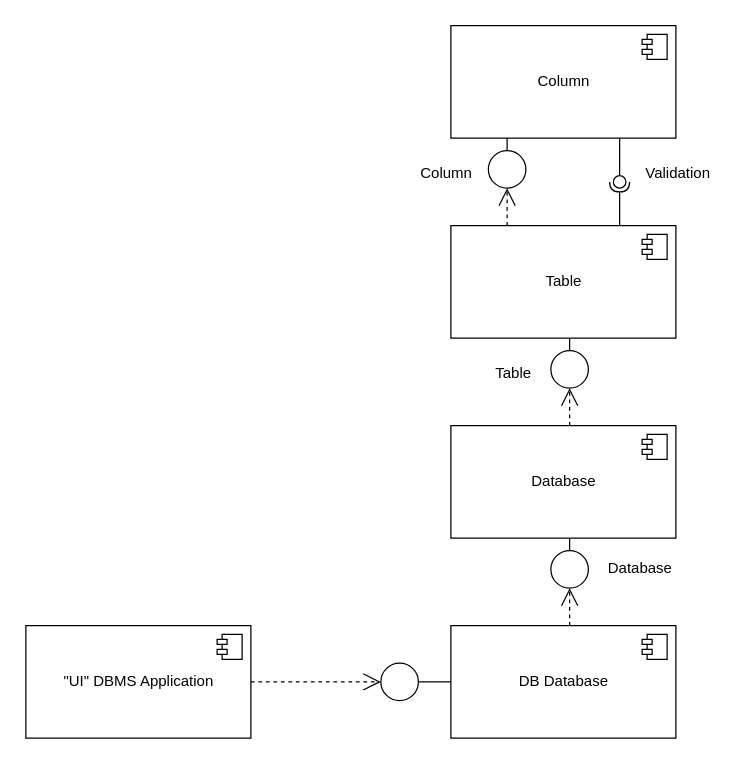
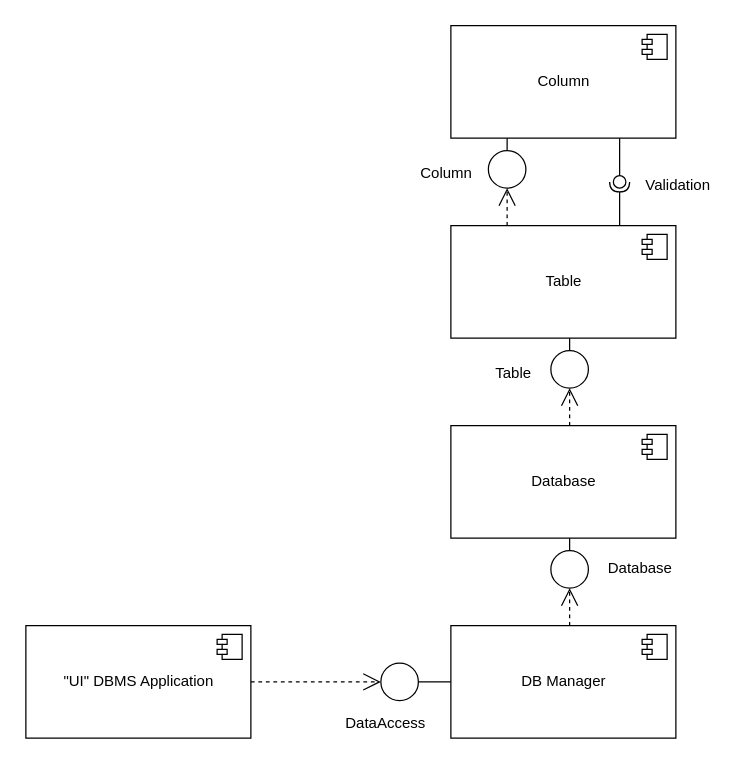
node "Validation": moved (682, 172) -> (682, 184)
node "DB Database": label "DB Database" -> "DB Manager"
node "DataAccess": added
